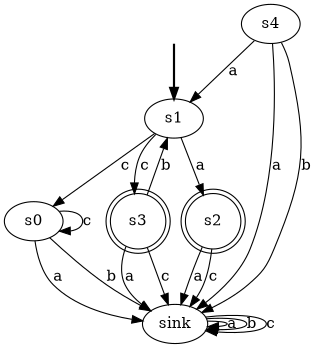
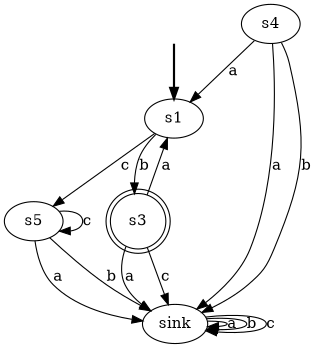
edge "s1" -> "s3": label "c" -> "b"
edge "s3" -> "s1": label "b" -> "a"
node "s0": label "s0" -> "s5"
node "s2": removed
